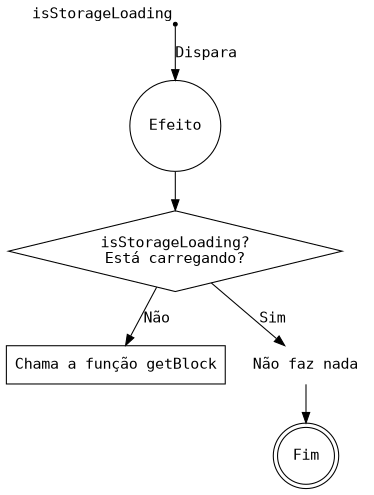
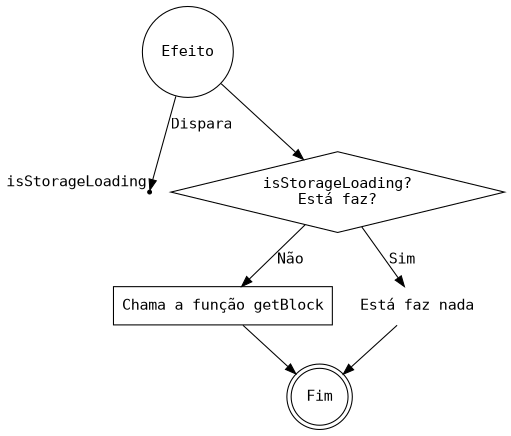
edge "isStorageLoading" -> "Efeito": reversed
node "isStorageLoading? Está carregando?": label "isStorageLoading? Está carregando?" -> "isStorageLoading? Está faz?"
edge "Chama a função getBlock" -> "Fim": added
node "Não faz nada": label "Não faz nada" -> "Está faz nada"
